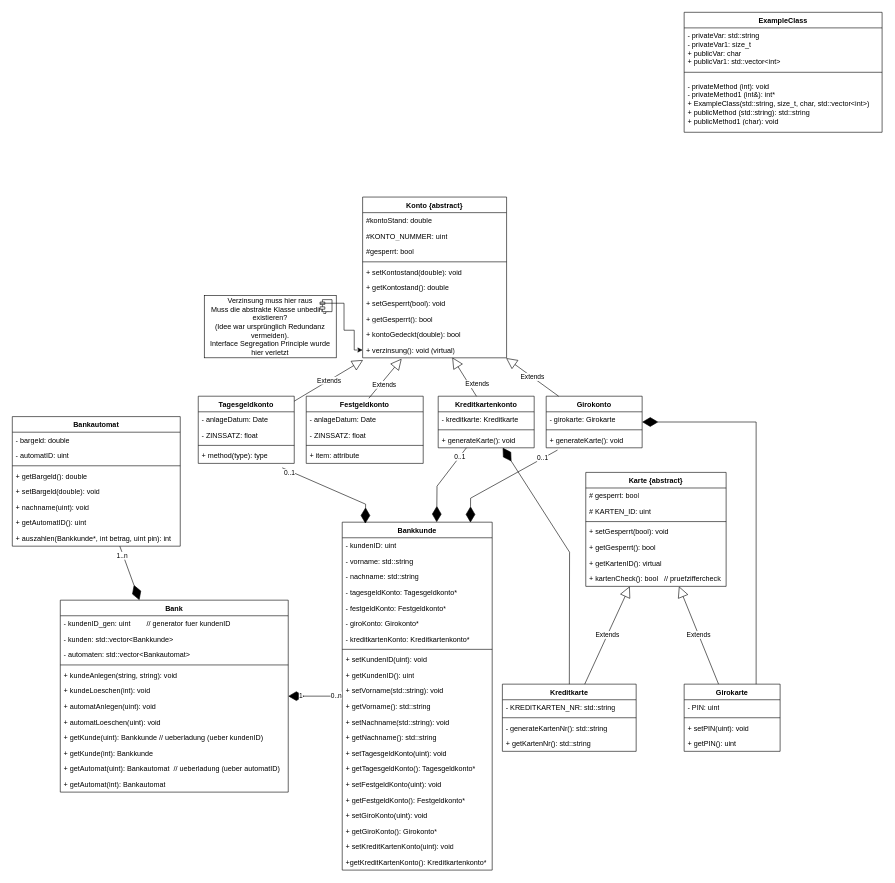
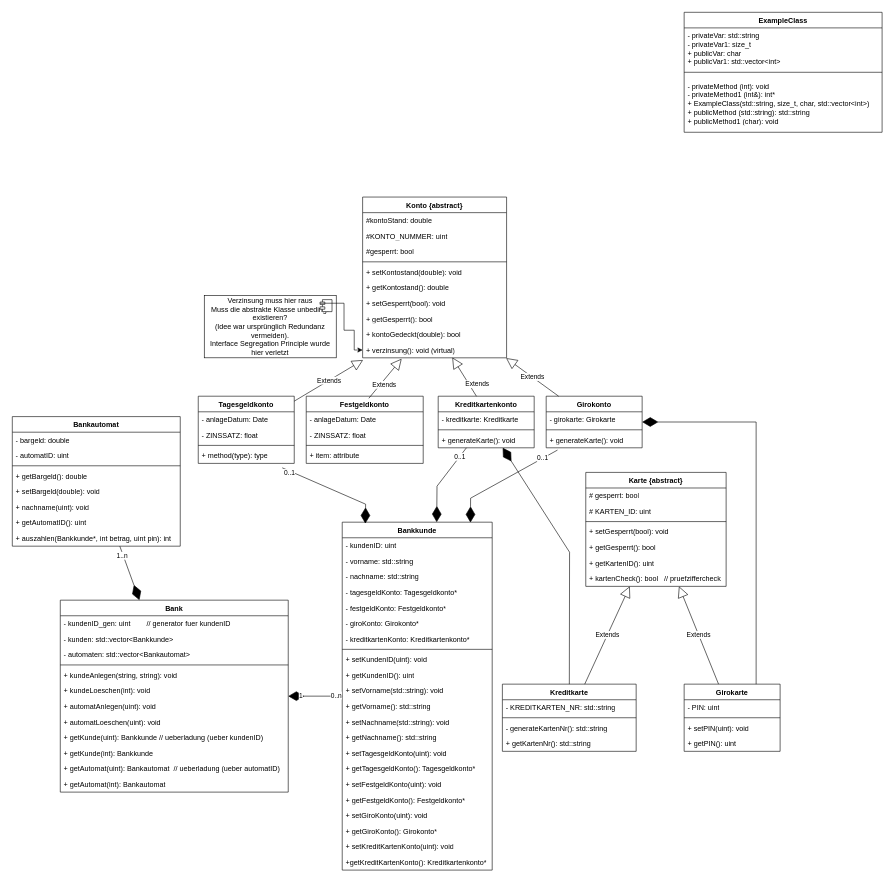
node "+ getKartenID(): virtual": label "+ getKartenID(): virtual" -> "+ getKartenID(): uint"
